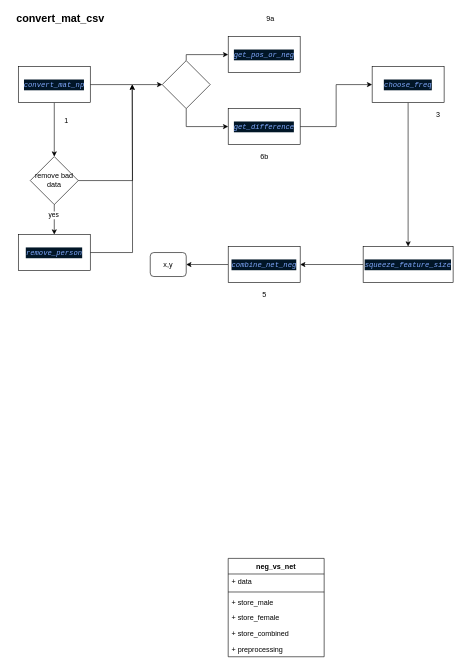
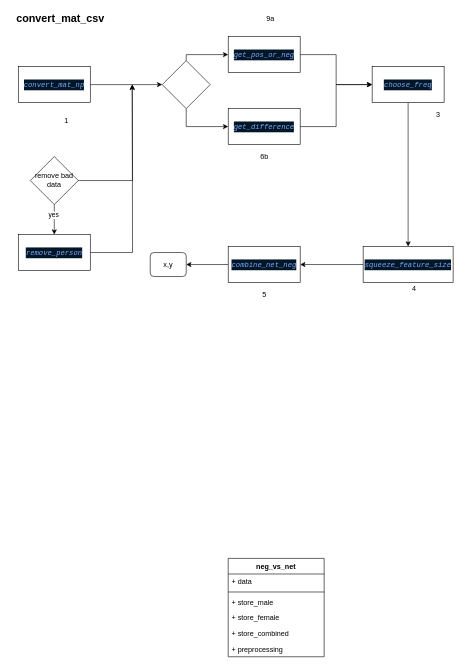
edge "get_pos_or_neg" -> "choose_freq": added
edge "convert_mat_np" -> "remove bad data": removed
node "4": added
